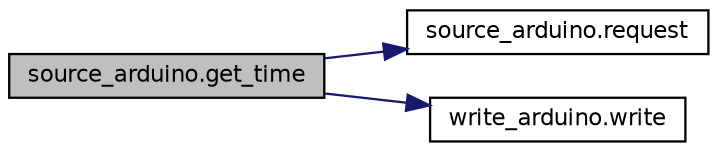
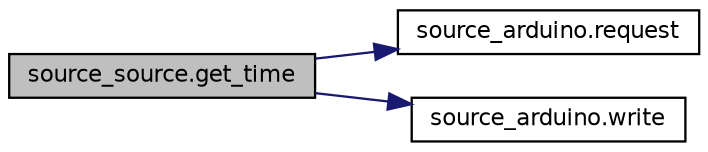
node "source_arduino.get_time": label "source_arduino.get_time" -> "source_source.get_time"
node "write_arduino.write": label "write_arduino.write" -> "source_arduino.write"
